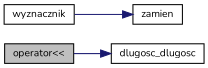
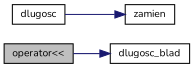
node "wyznacznik": label "wyznacznik" -> "dlugosc"
node "dlugosc_dlugosc": label "dlugosc_dlugosc" -> "dlugosc_blad"
